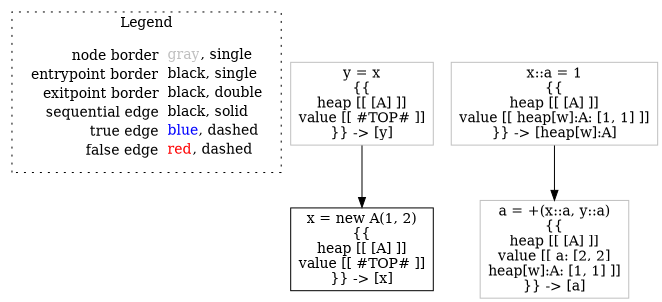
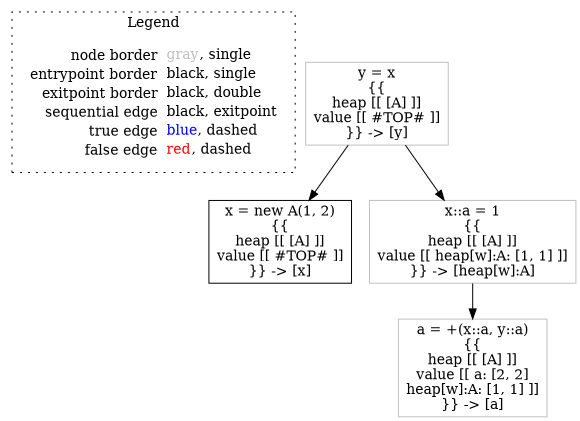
node "node border": text ", solid" -> ", exitpoint"
edge "y = x" -> "x::a = 1": added
